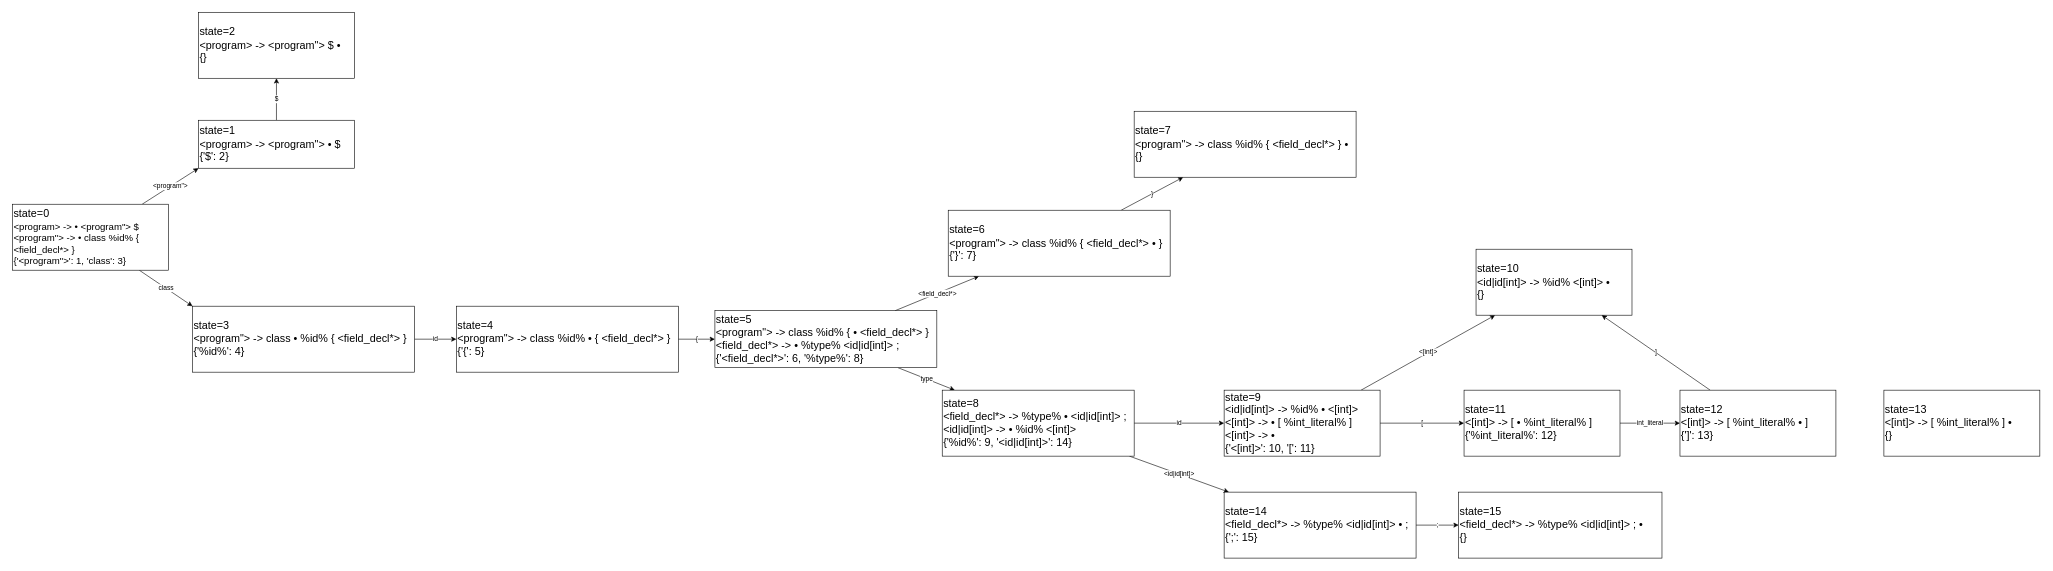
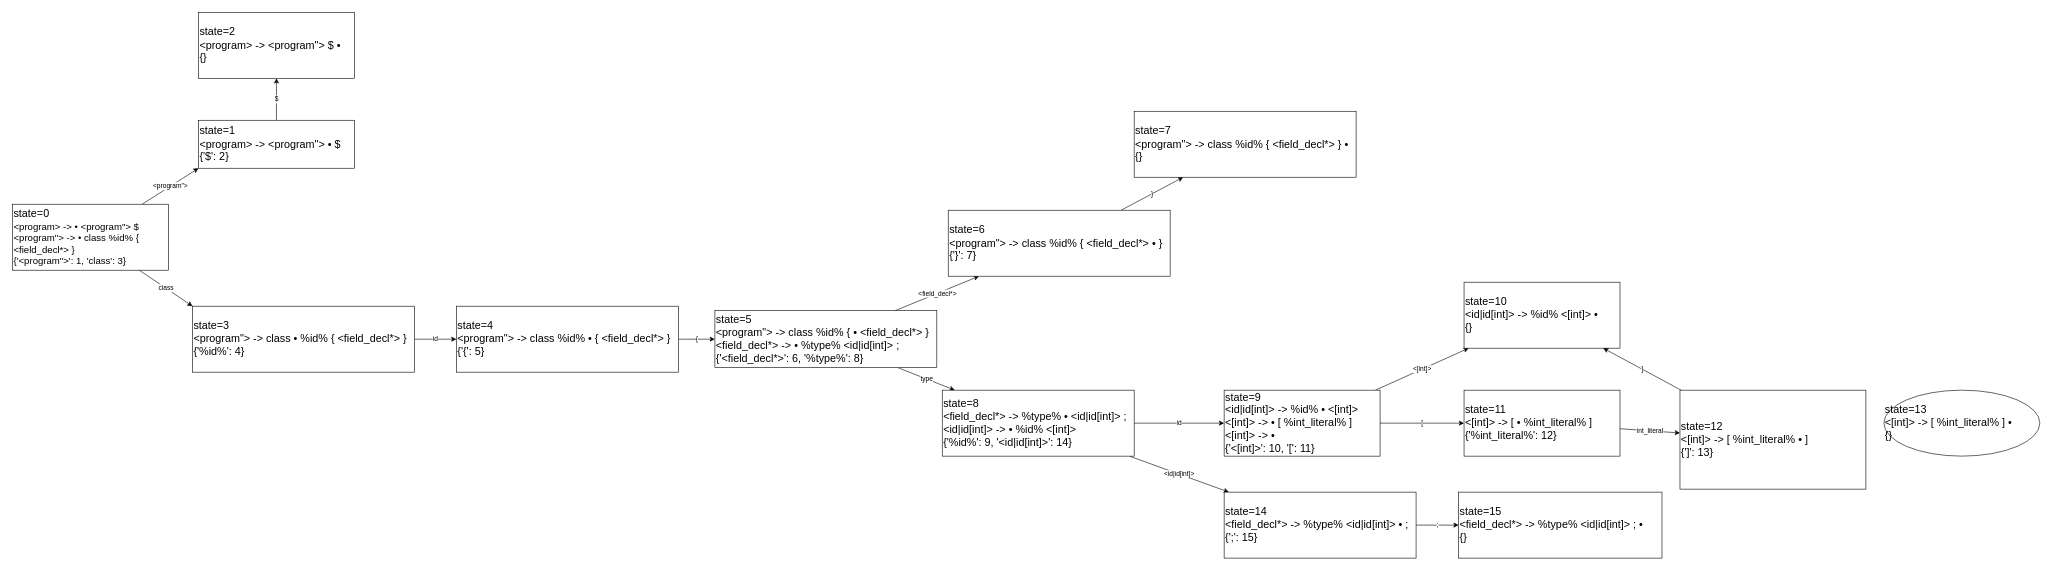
node "state=10 <id|id[int]> -> %id% <[int]> • {}": moved (1554, 282) -> (1542, 315)
node "state=12 <[int]> -> [ %int_literal% • ] {']': 13}": size 156x66 -> 186x99
node "state=13 <[int]> -> [ %int_literal% ] • {}": shape rectangle -> ellipse
